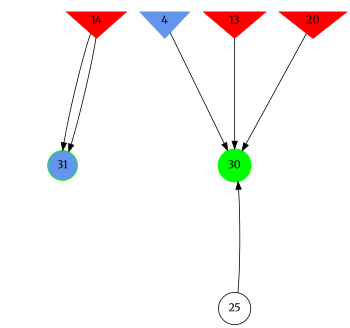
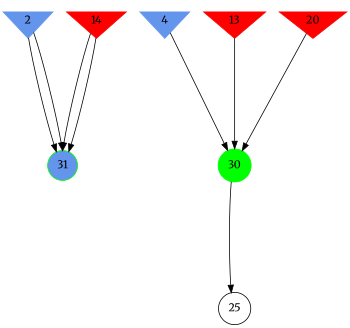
node "2": added
edge "25" -> "30": reversed
